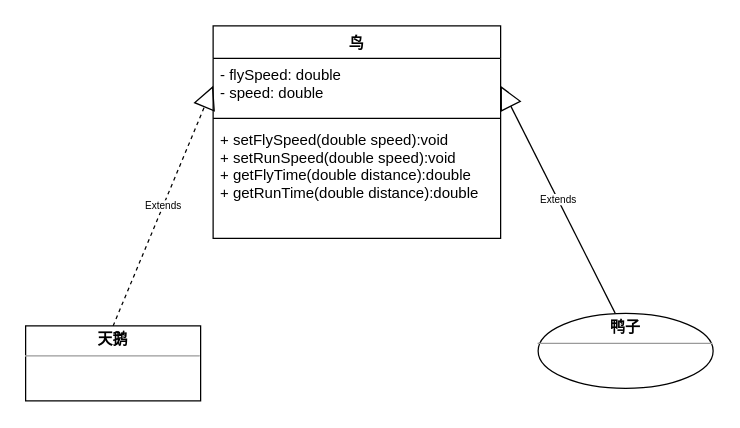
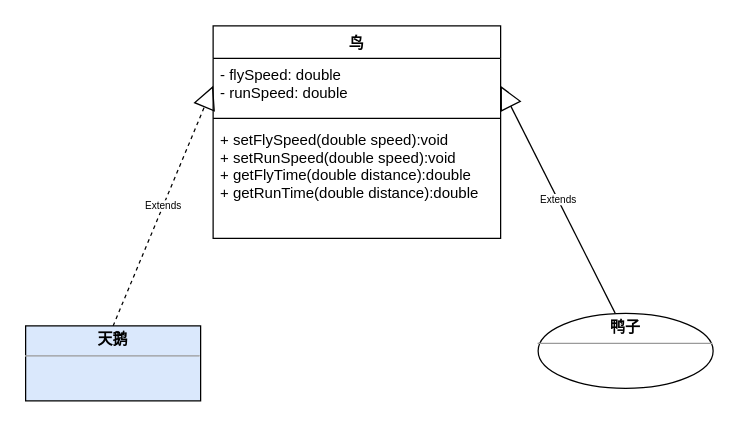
node "- flySpeed: double - speed: double": label "- flySpeed: double - speed: double" -> "- flySpeed: double - runSpeed: double"
node "天鹅": fillcolor #ffffff -> #dae8fc
